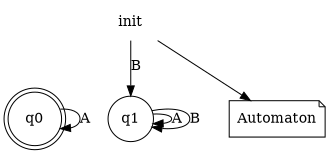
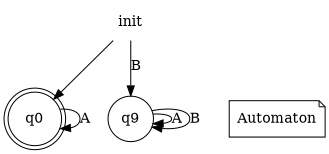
edge "init" -> "Automaton": now "init" -> "q0"
node "q1": label "q1" -> "q9"
